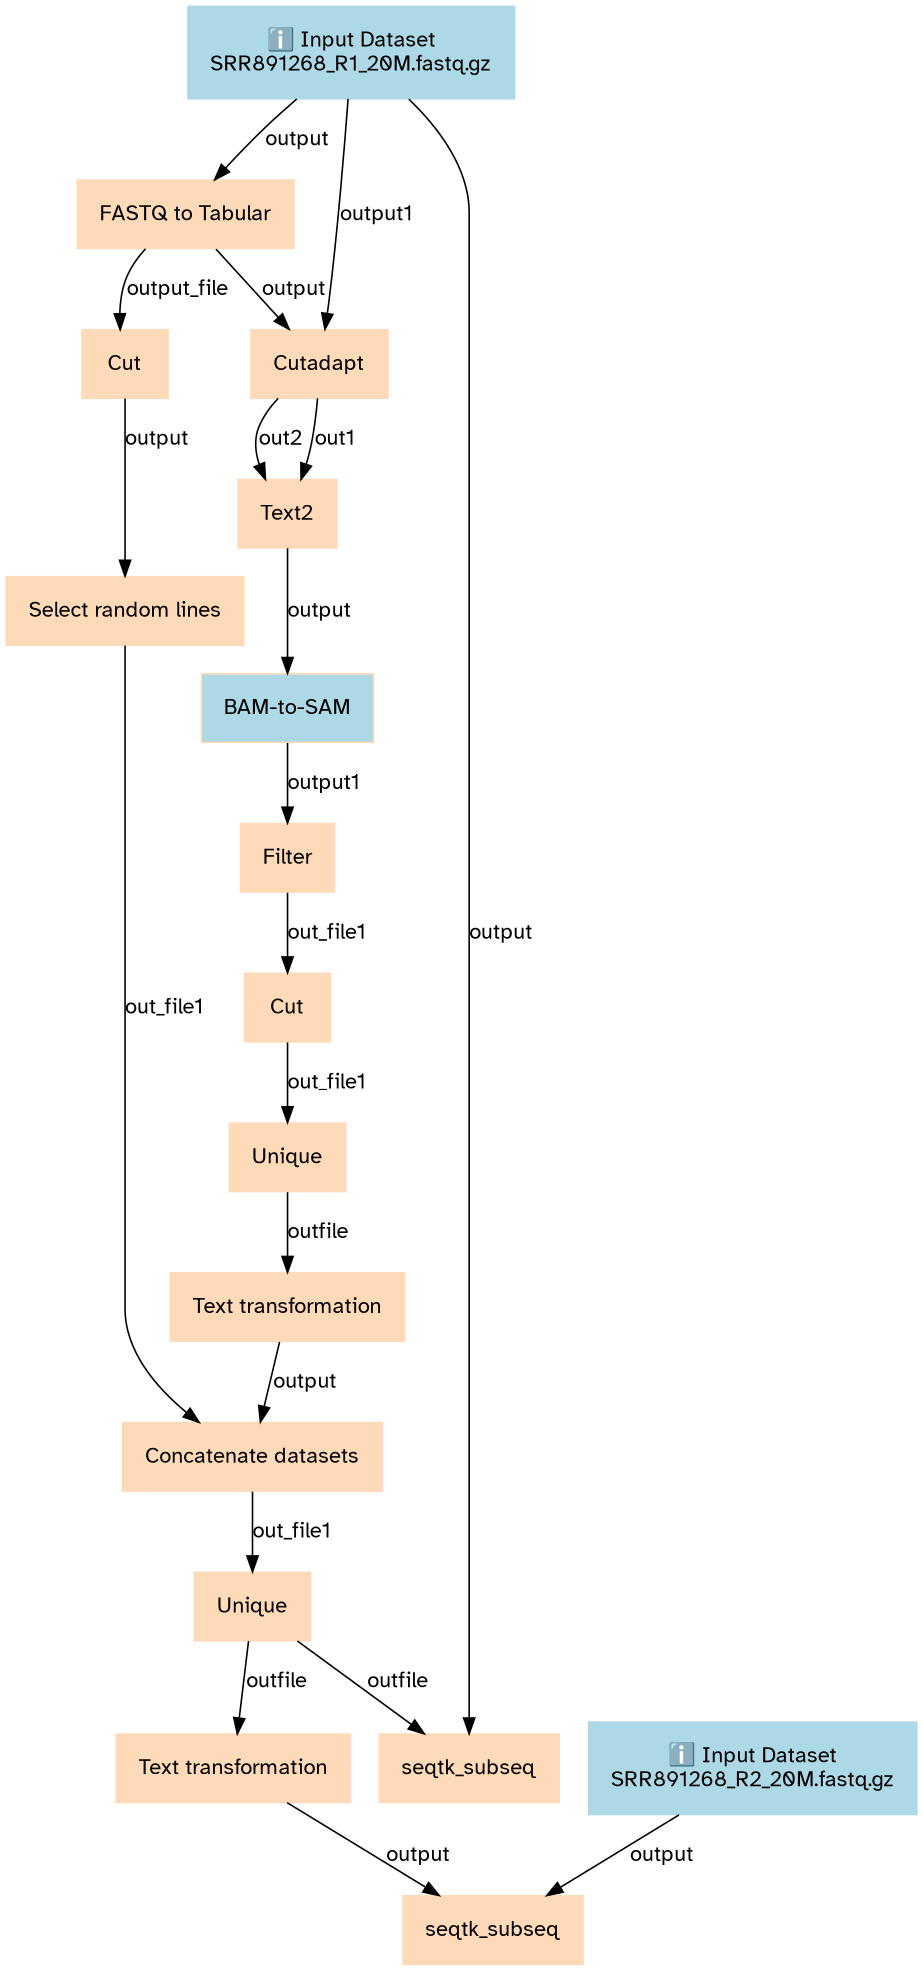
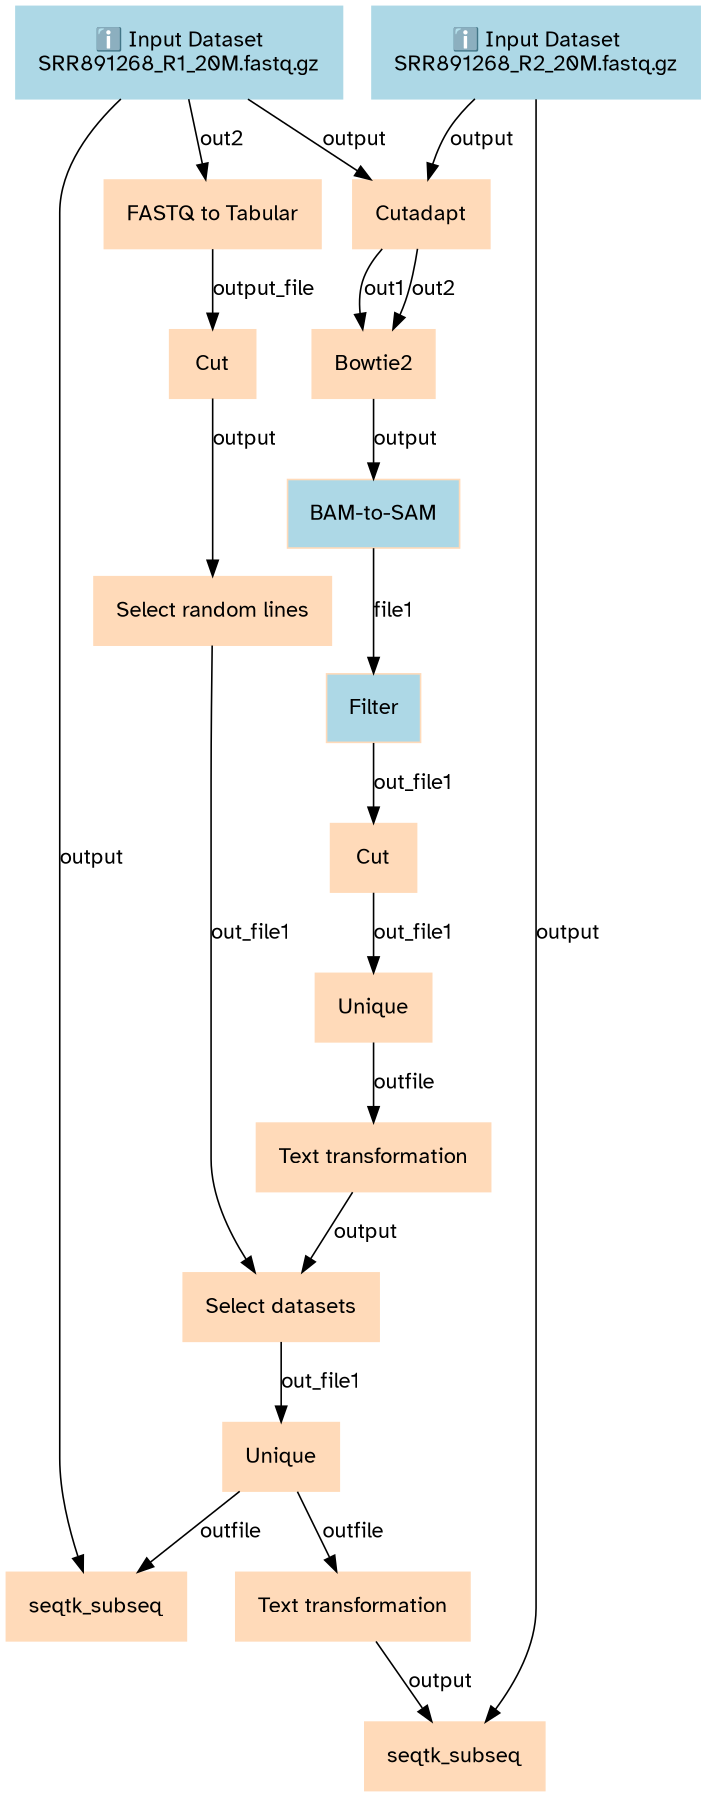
edge "ℹ️ Input Dataset SRR891268_R1_20M.fastq.gz" -> "FASTQ to Tabular": label "output" -> "out2"
edge "ℹ️ Input Dataset SRR891268_R1_20M.fastq.gz" -> "Cutadapt": label "output1" -> "output"
edge "FASTQ to Tabular" -> "Cutadapt": now "ℹ️ Input Dataset SRR891268_R2_20M.fastq.gz" -> "Cutadapt"
node "Text2": label "Text2" -> "Bowtie2"
edge "BAM-to-SAM" -> "Filter": label "output1" -> "file1"
node "Filter": fillcolor peachpuff -> lightblue
node "Concatenate datasets": label "Concatenate datasets" -> "Select datasets"
